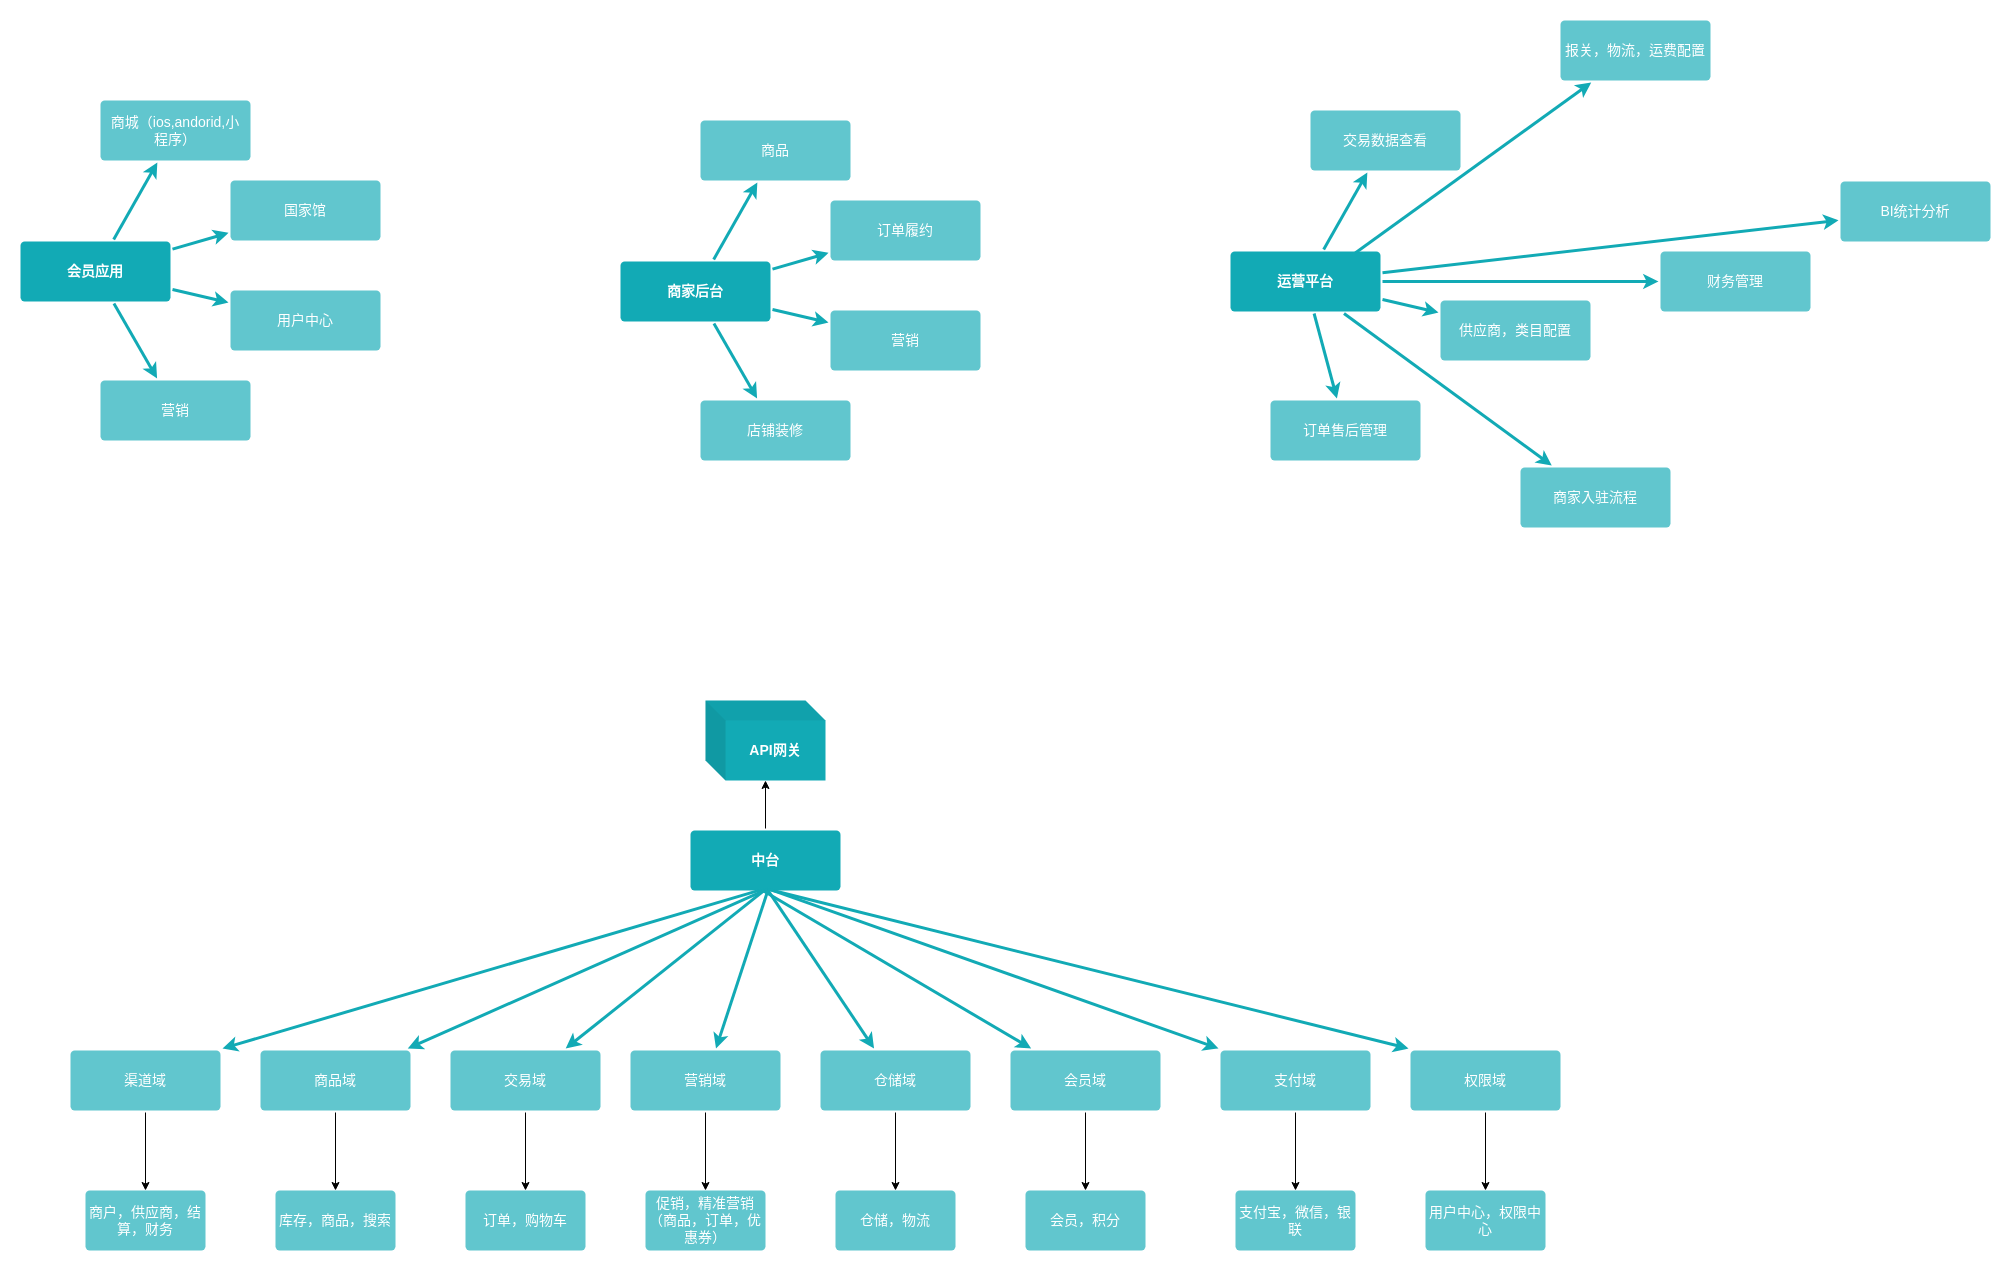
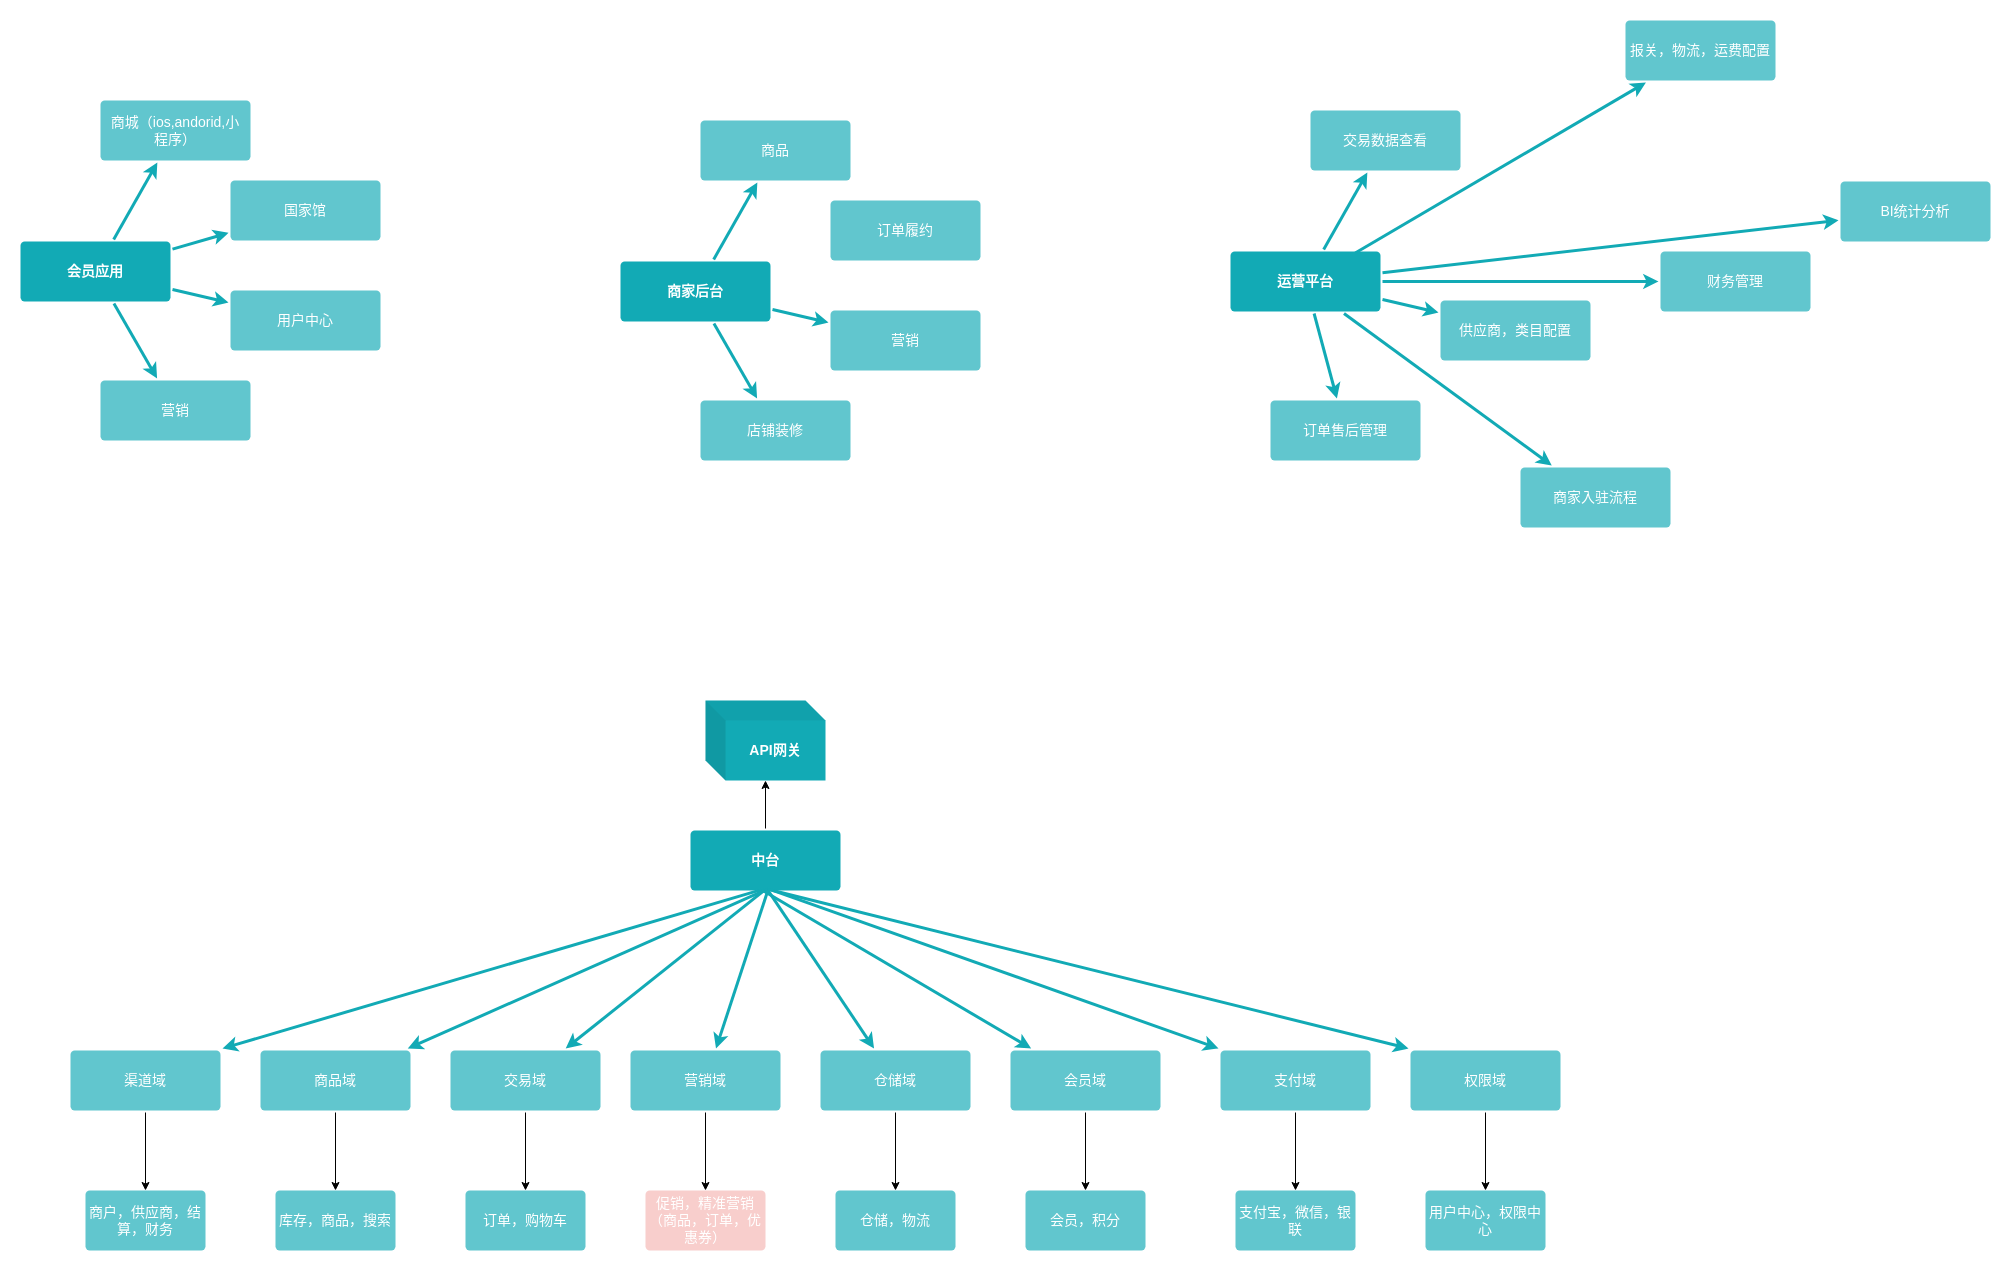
node "报关，物流，运费配置": moved (1636, 51) -> (1701, 51)
edge "商家后台" -> "订单履约": removed
node "促销，精准营销 （商品，订单，优惠券）": fillcolor #61c6ce -> #f8cecc
